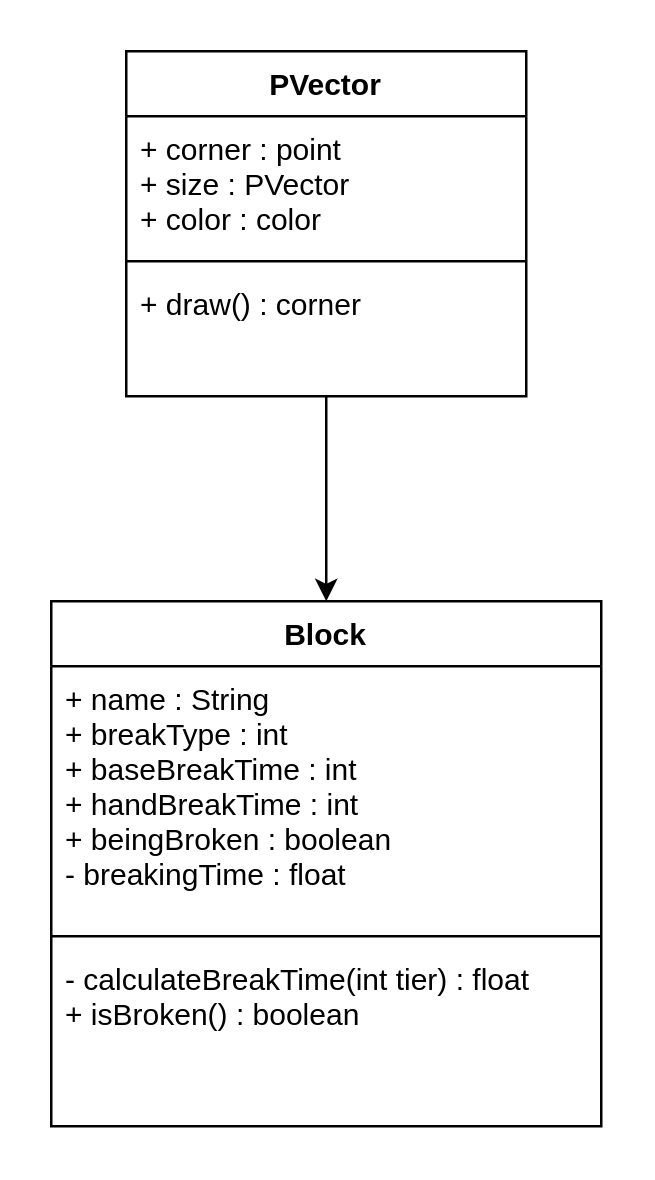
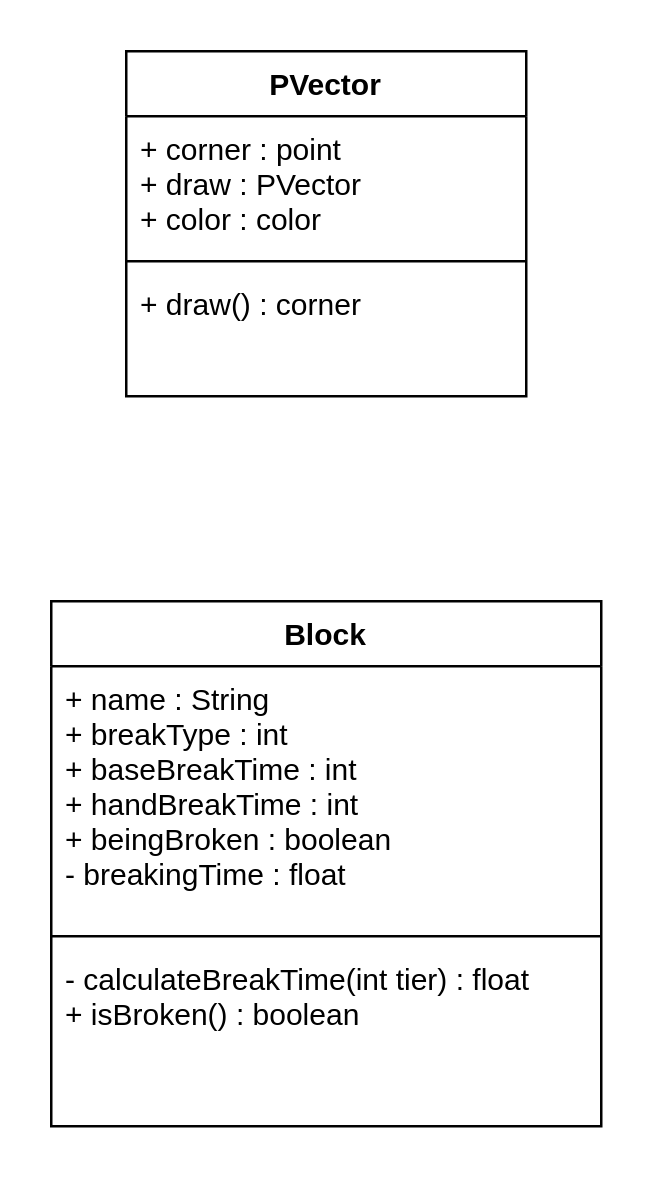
node "+ corner : point + size : PVector + color : color": label "+ corner : point + size : PVector + color : color" -> "+ corner : point + draw : PVector + color : color"
edge "PVector" -> "Block": removed
